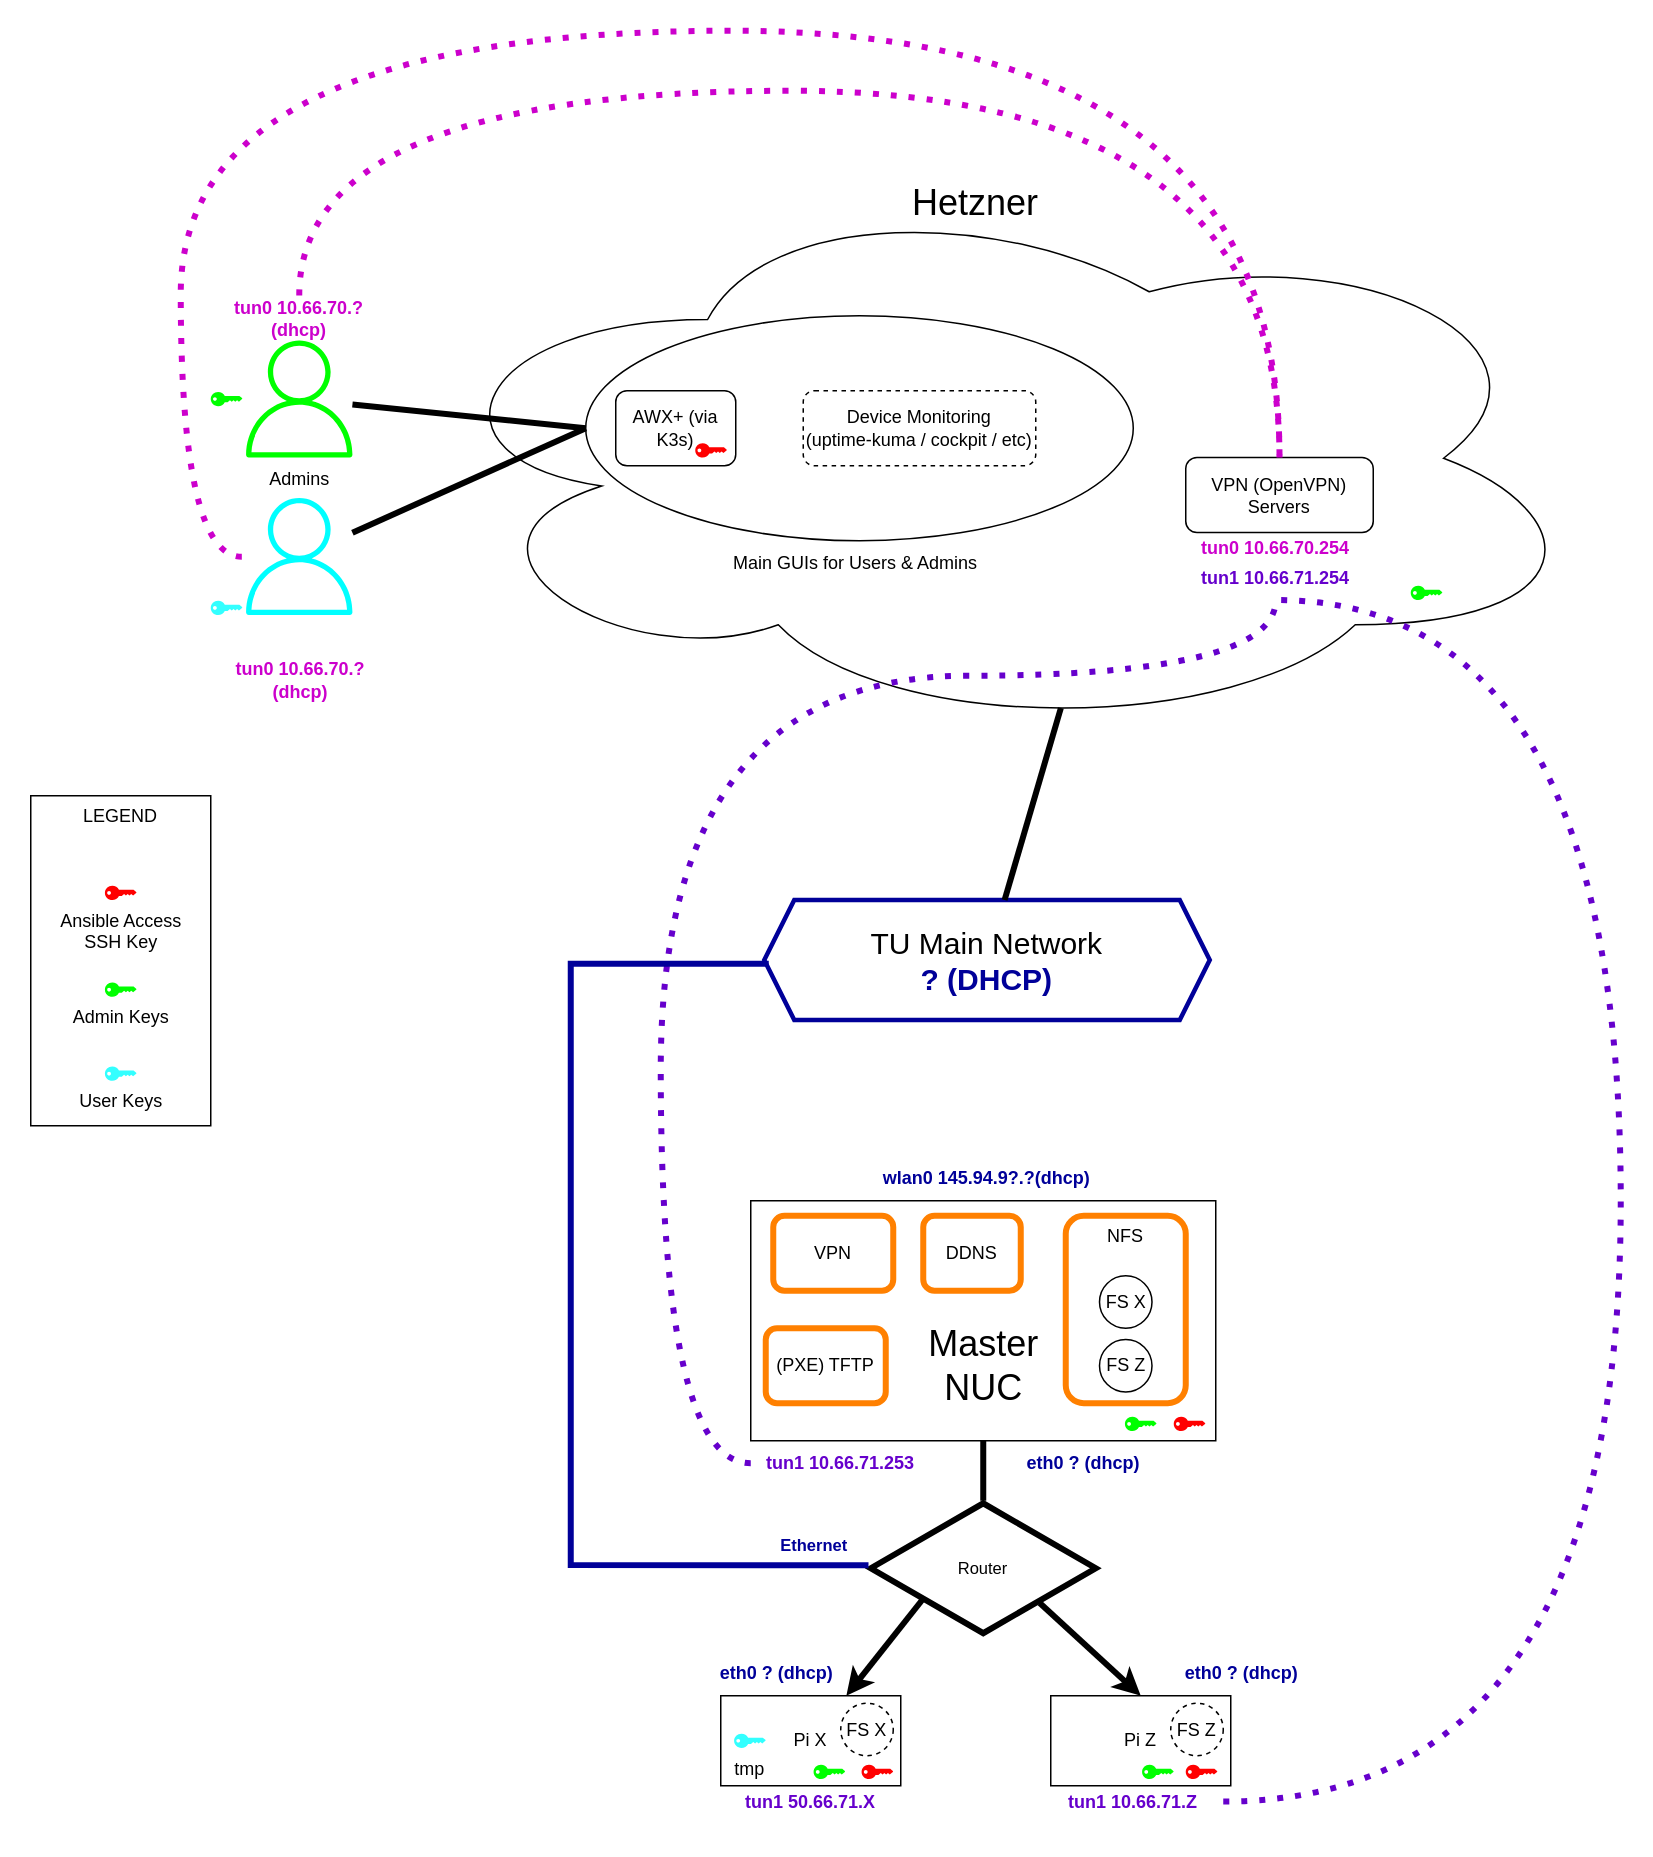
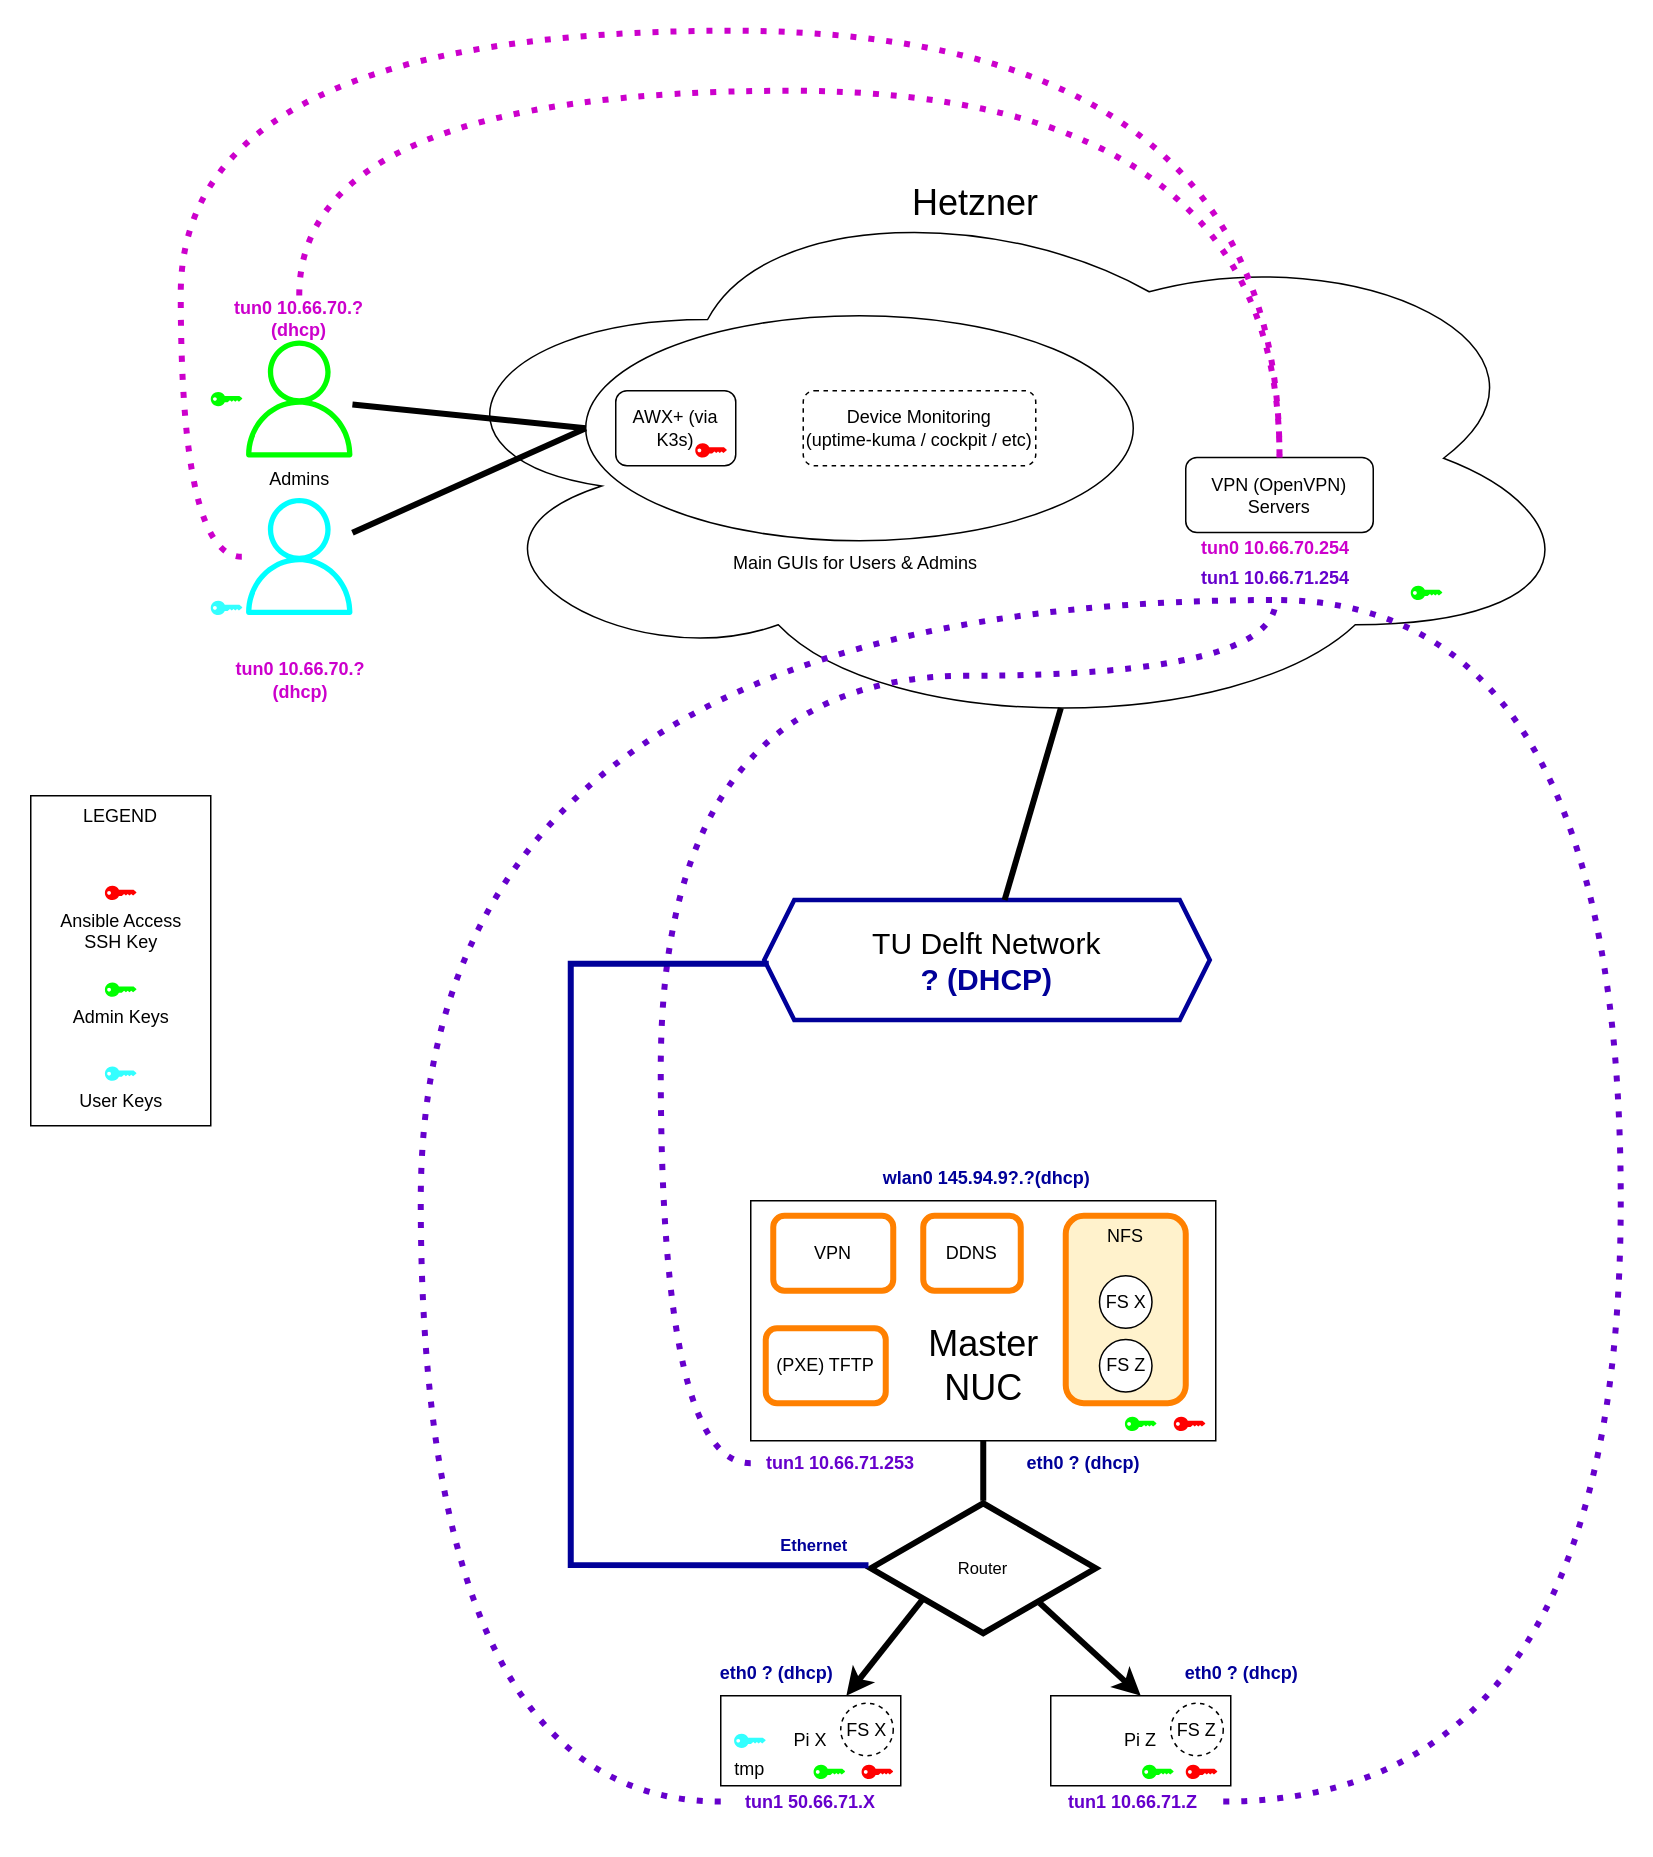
node "TU Main Network ? (DHCP)": label "TU Main Network ? (DHCP)" -> "TU Delft Network ? (DHCP)"
node "NFS": fillcolor #ffffff -> #fff2cc
edge "tun1 10.66.71.254" -- "tun1 50.66.71.X": added
